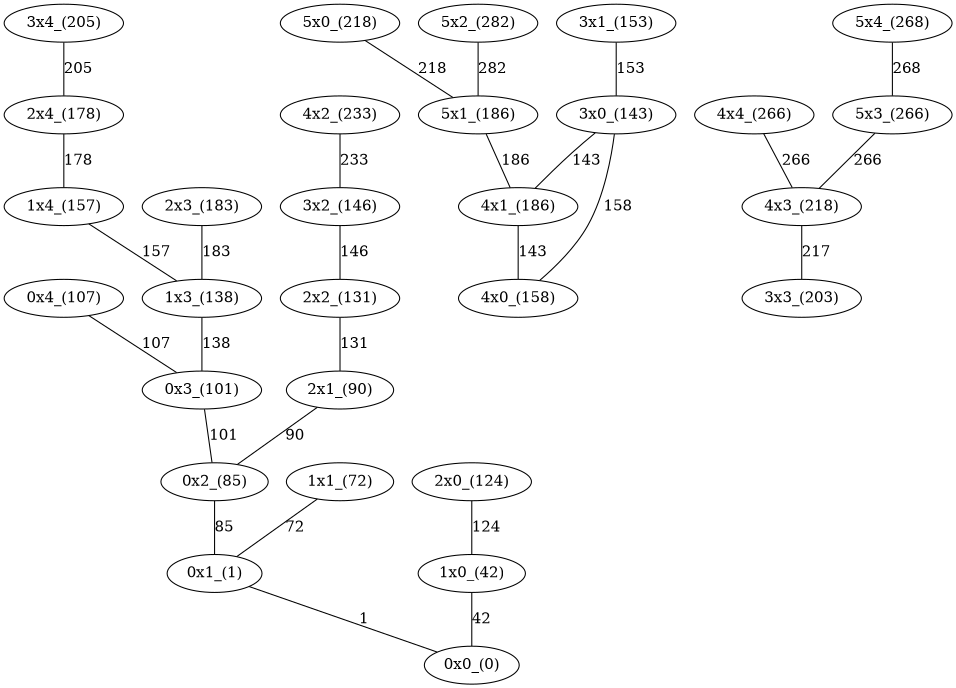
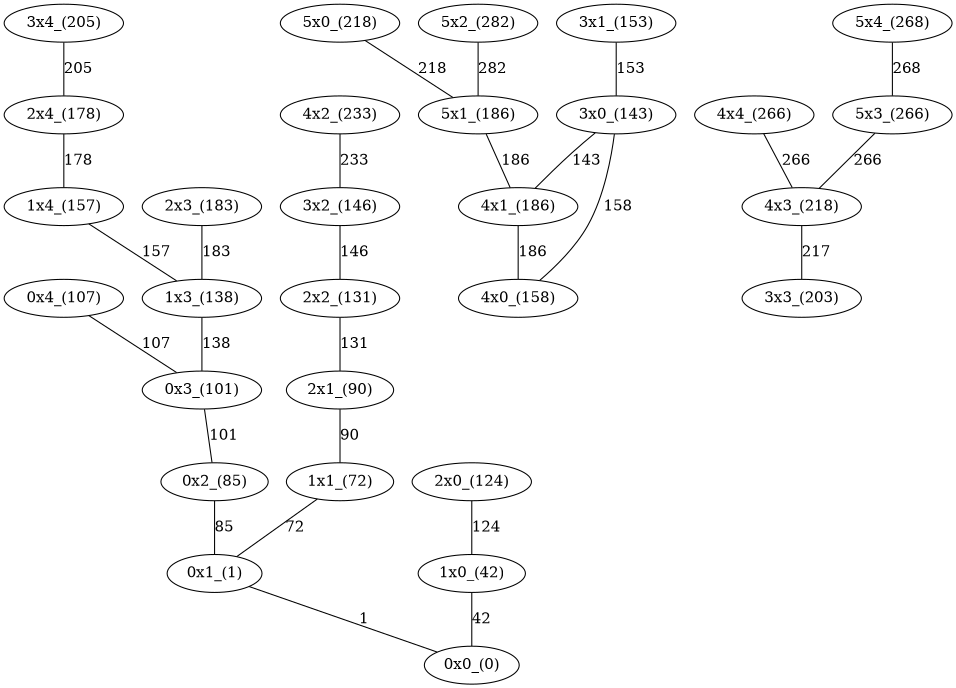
edge "4x1_(186)" -- "4x0_(158)": label "143" -> "186"
edge "2x1_(90)" -- "0x2_(85)": now "2x1_(90)" -- "1x1_(72)"
